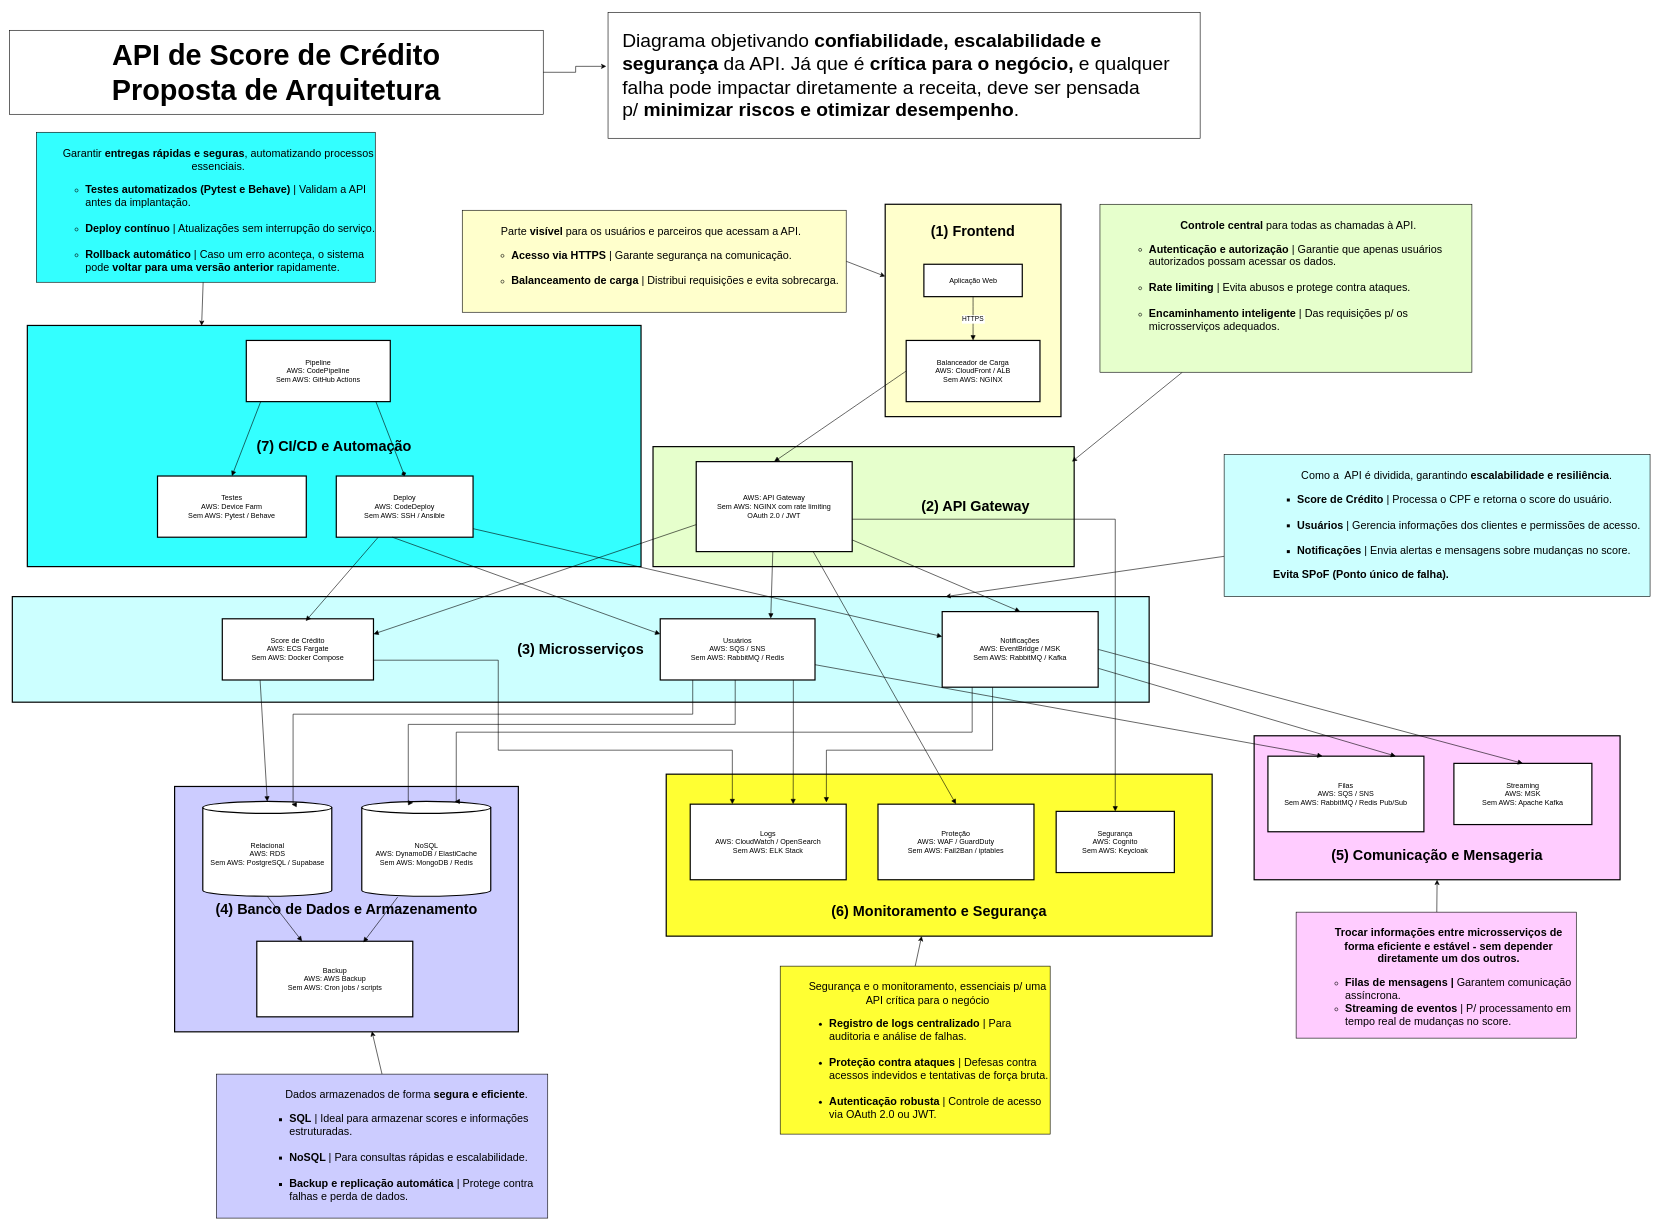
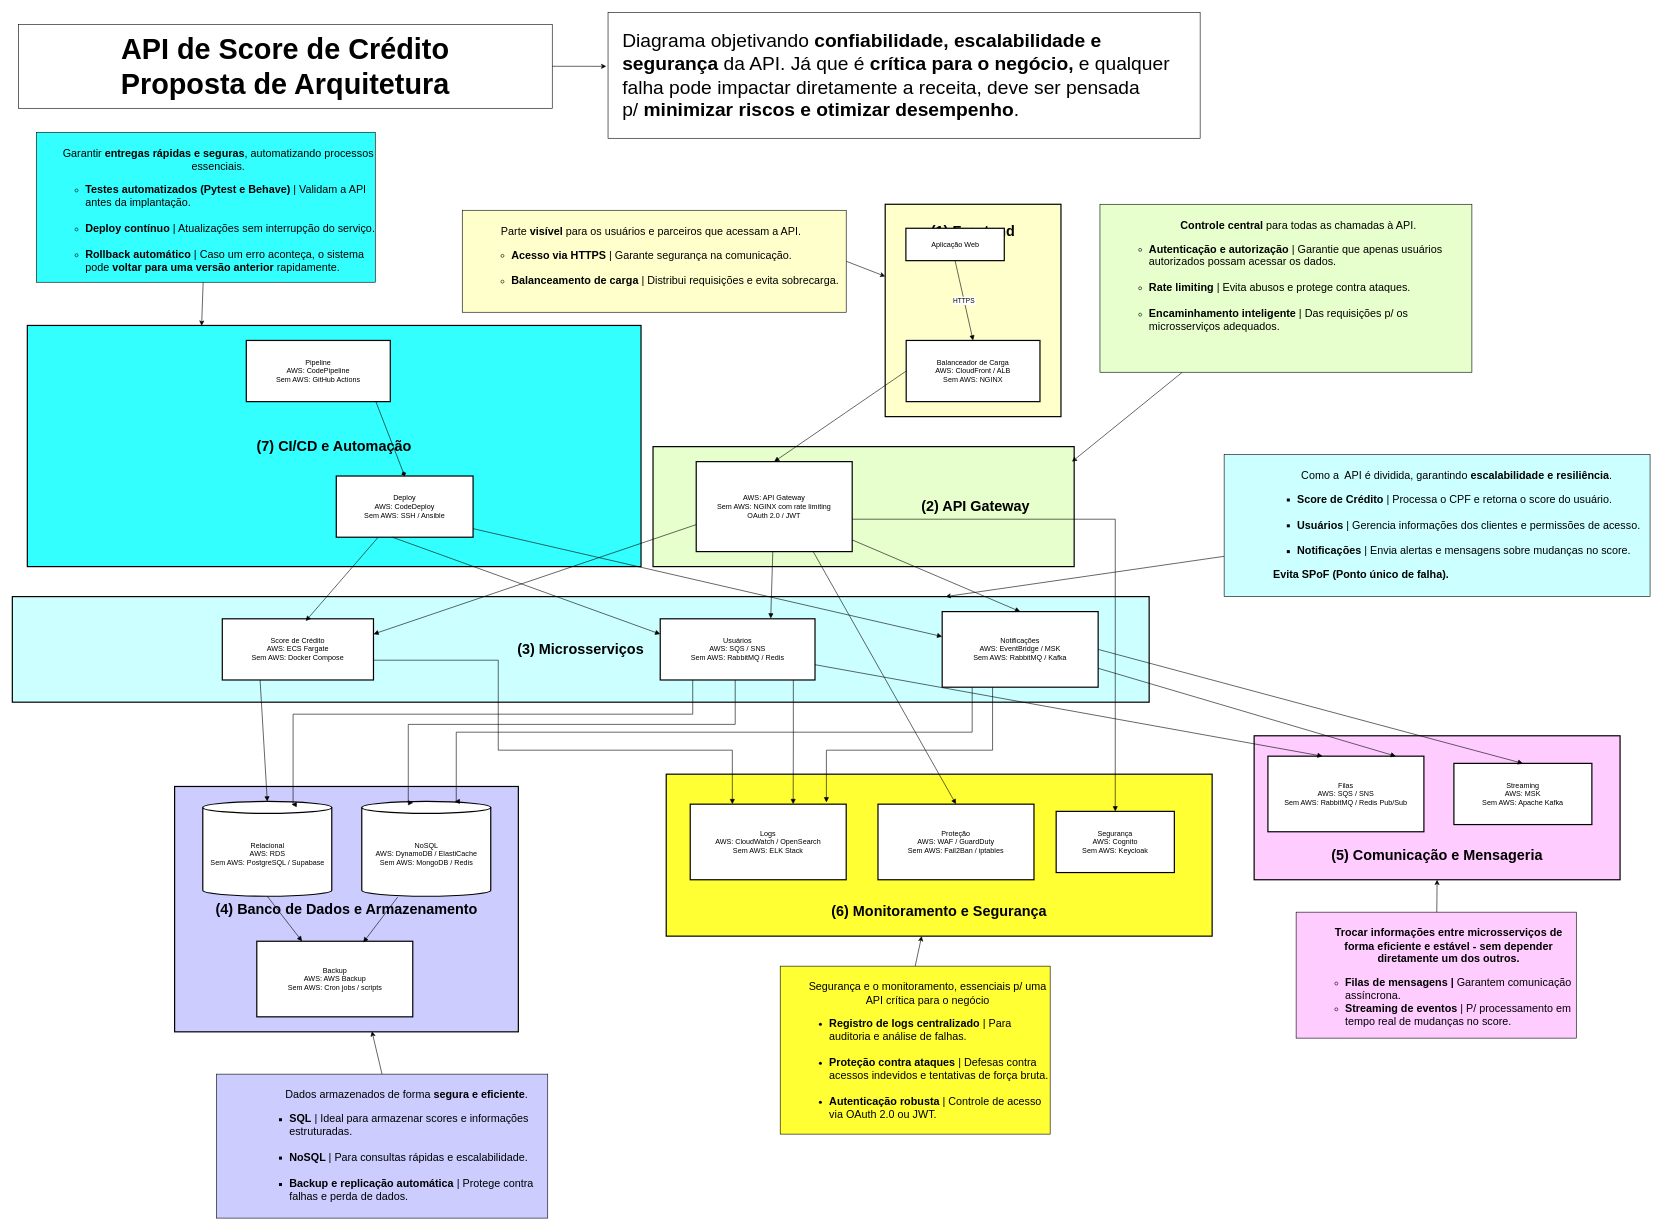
node "API de Score de Crédito Proposta de Arquitetura": moved (276, 72) -> (285, 66)
node "Aplicação Web": moved (973, 281) -> (955, 245)
edge "Pipeline AWS: CodePipeline Sem AWS: GitHub Actions" -> "Testes AWS: Device Farm Sem AWS: Pytest / Behave": removed
node "Testes AWS: Device Farm Sem AWS: Pytest / Behave": removed
